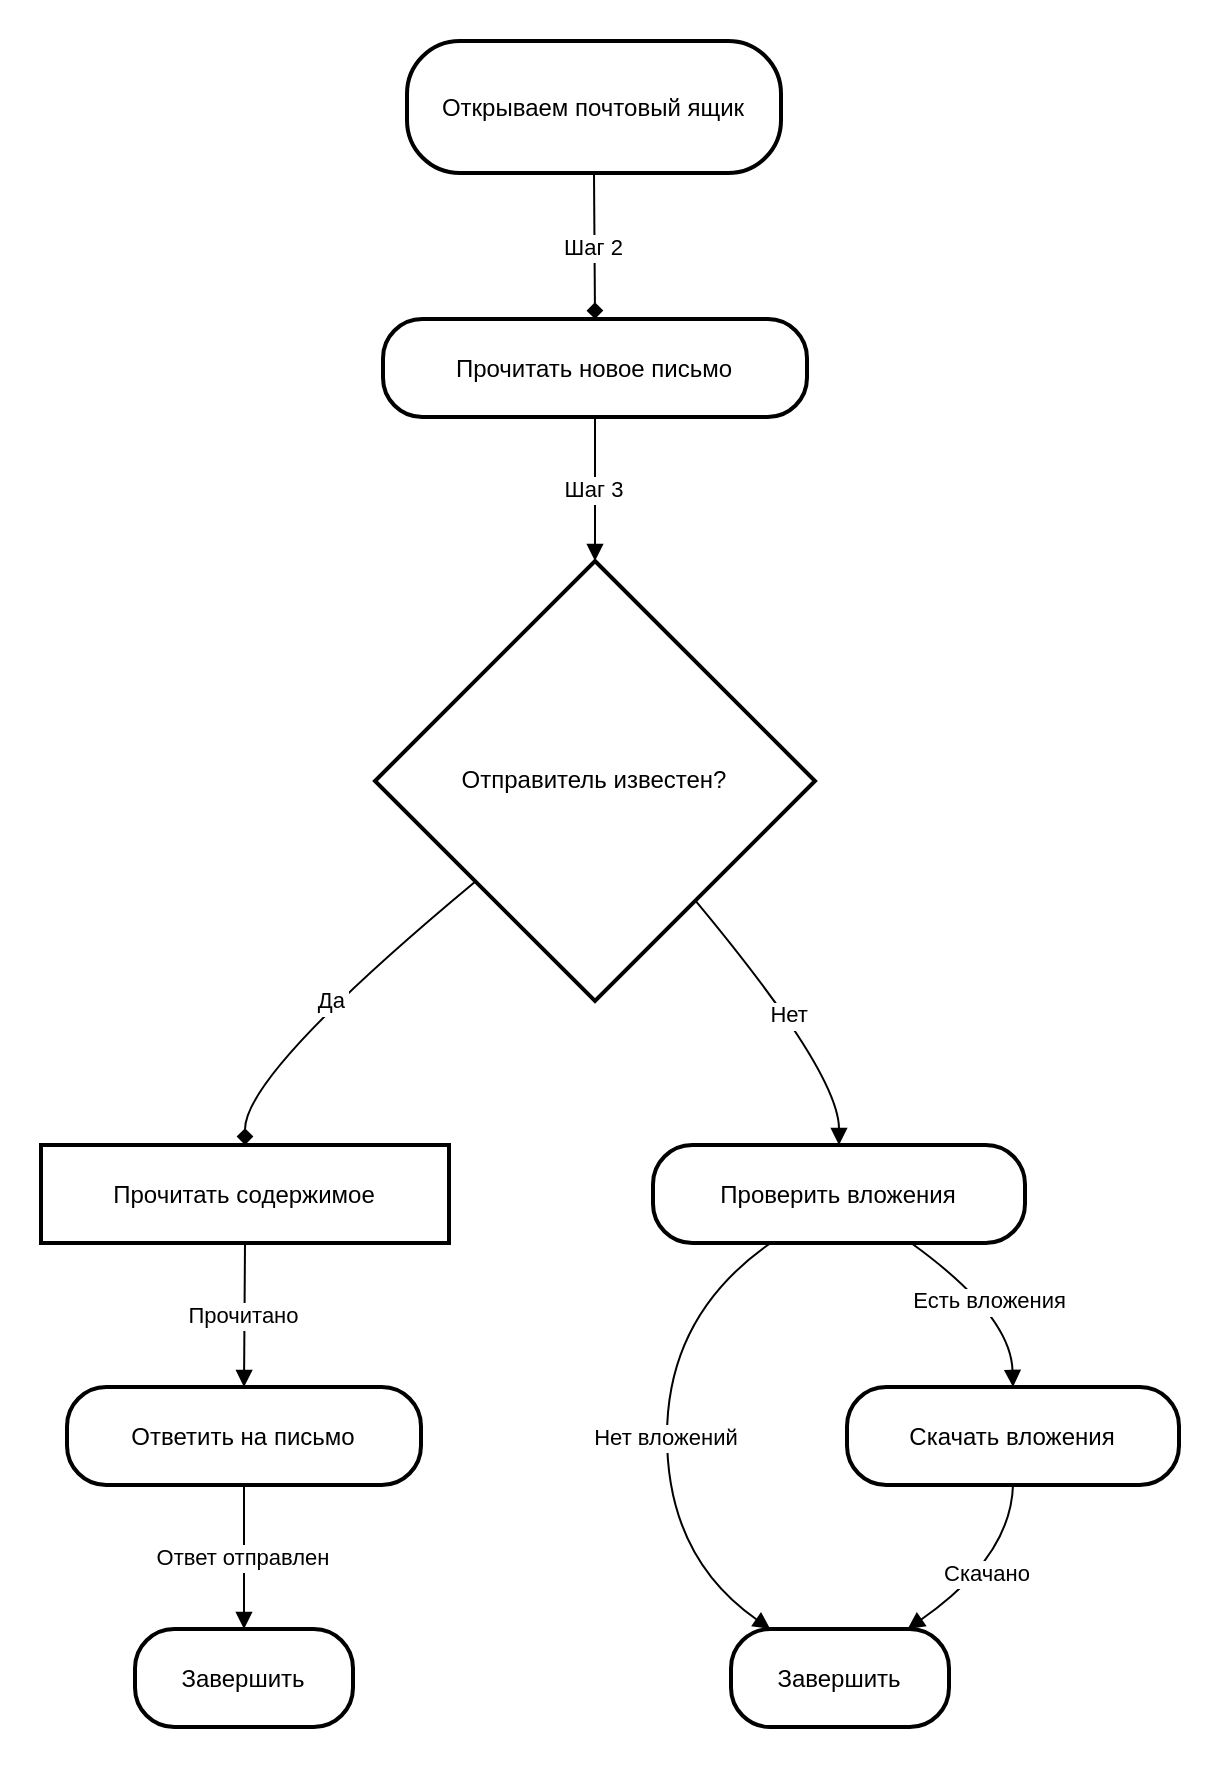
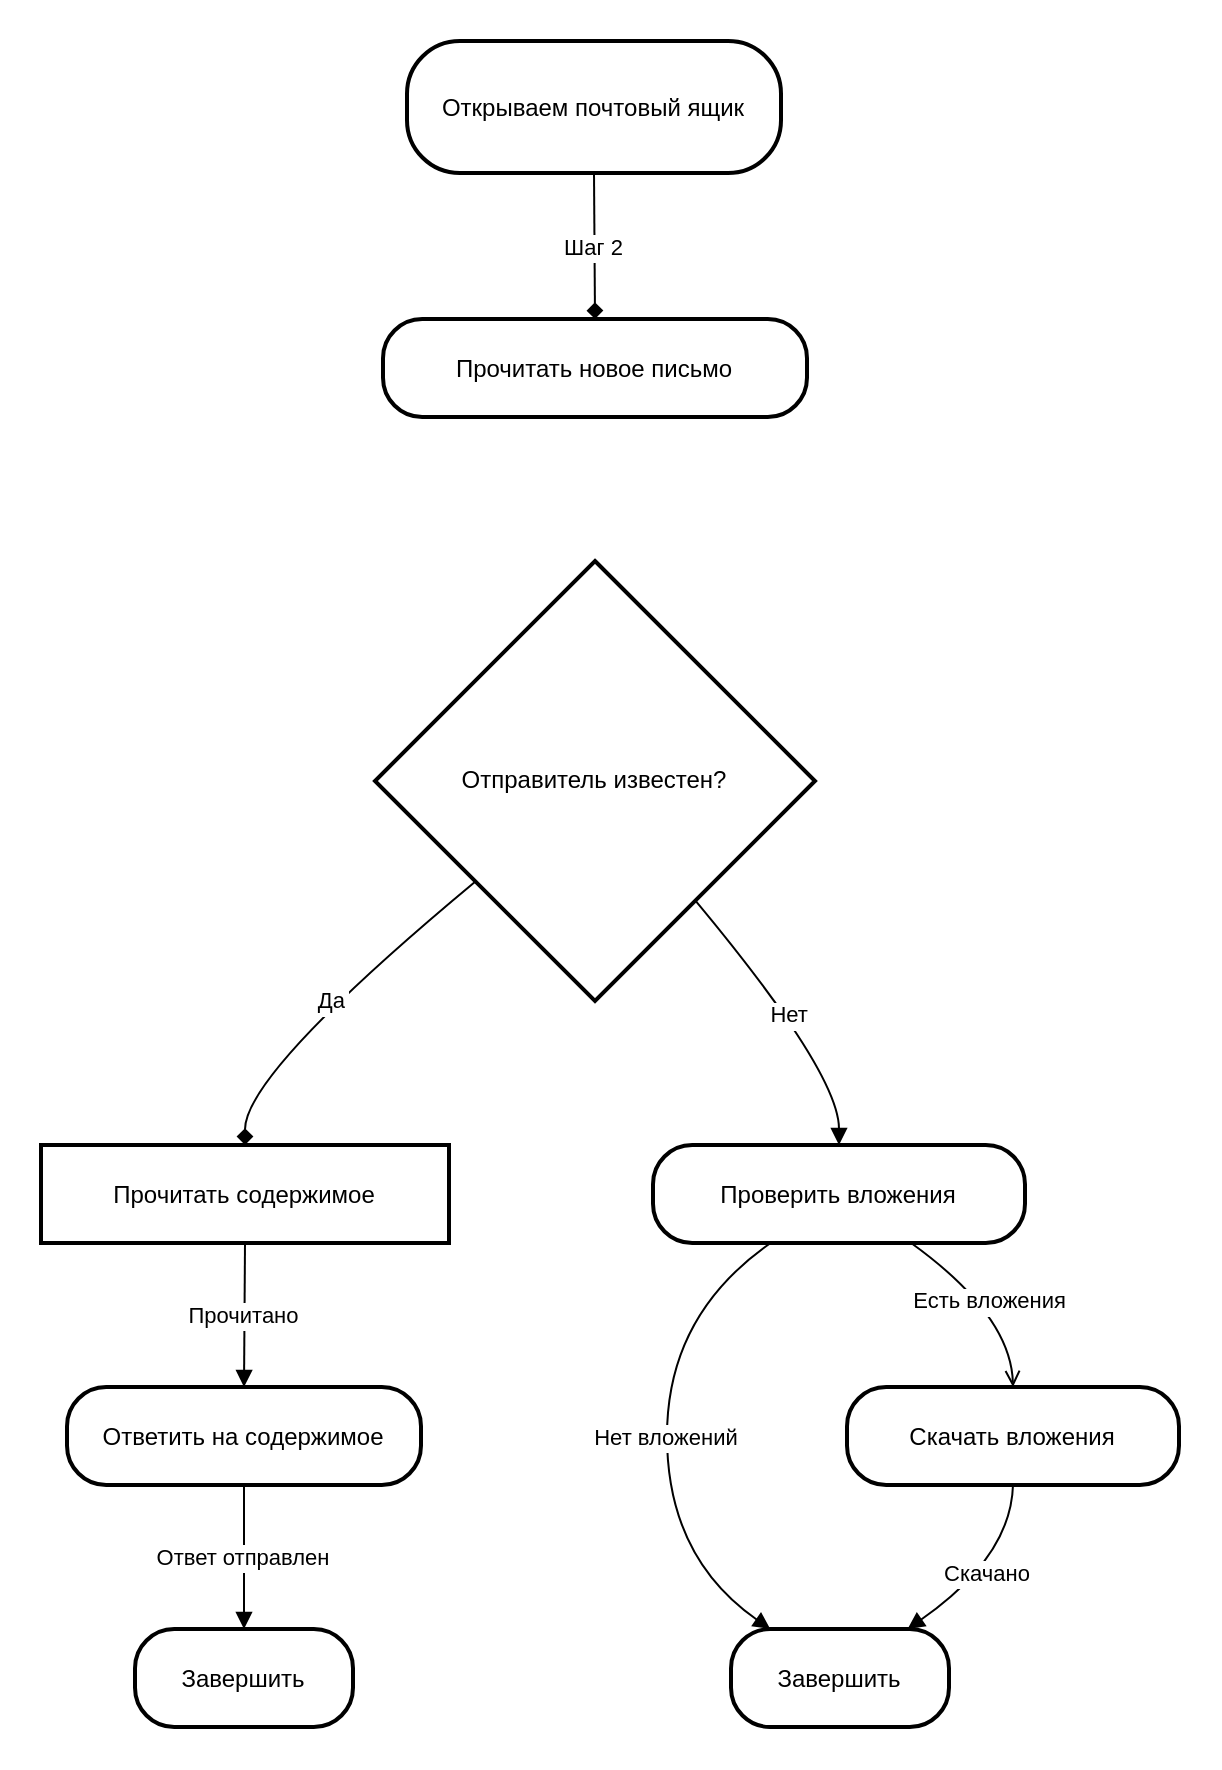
edge "Прочитать новое письмо" -> "Отправитель известен?": removed, label "Шаг 3"
edge "Проверить вложения" -> "Скачать вложения": arrowhead block -> open
node "Ответить на письмо": label "Ответить на письмо" -> "Ответить на содержимое"
